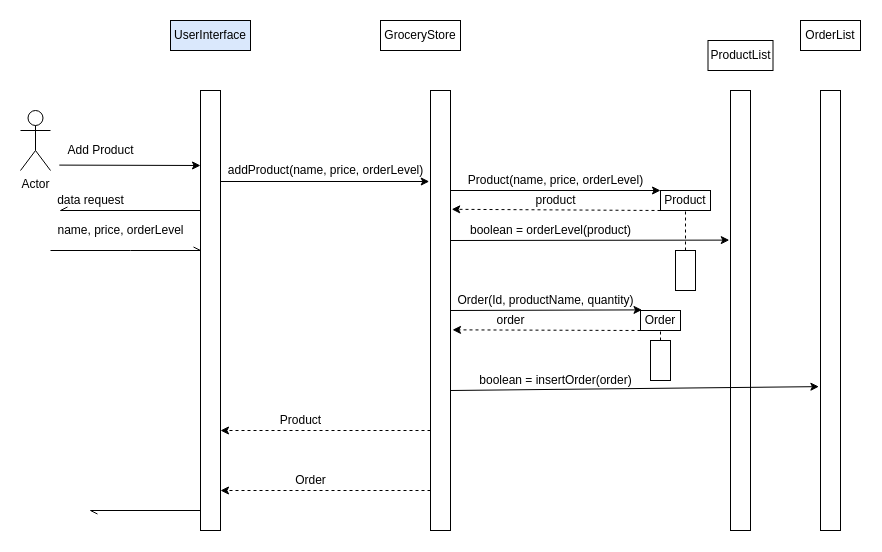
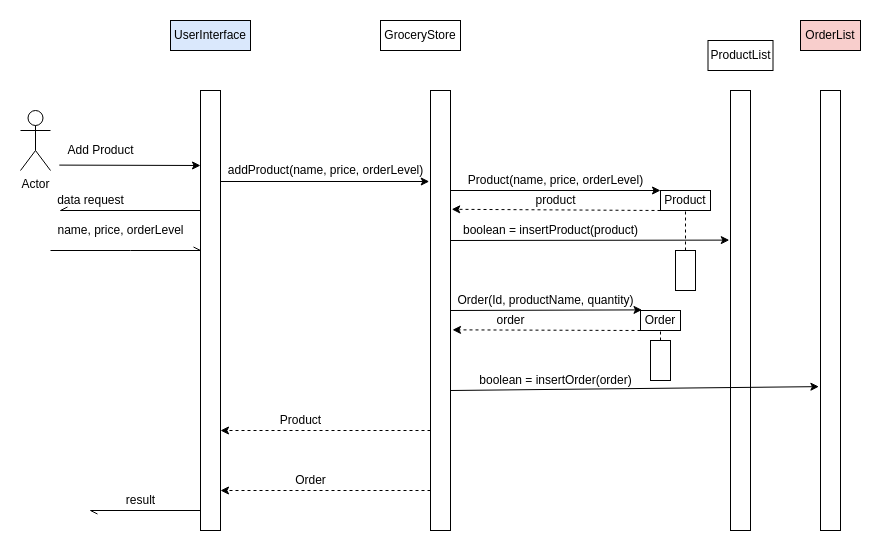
node "OrderList": fillcolor #ffffff -> #f8cecc
node "boolean = orderLevel(product)": label "boolean = orderLevel(product)" -> "boolean = insertProduct(product)"
node "result": added
